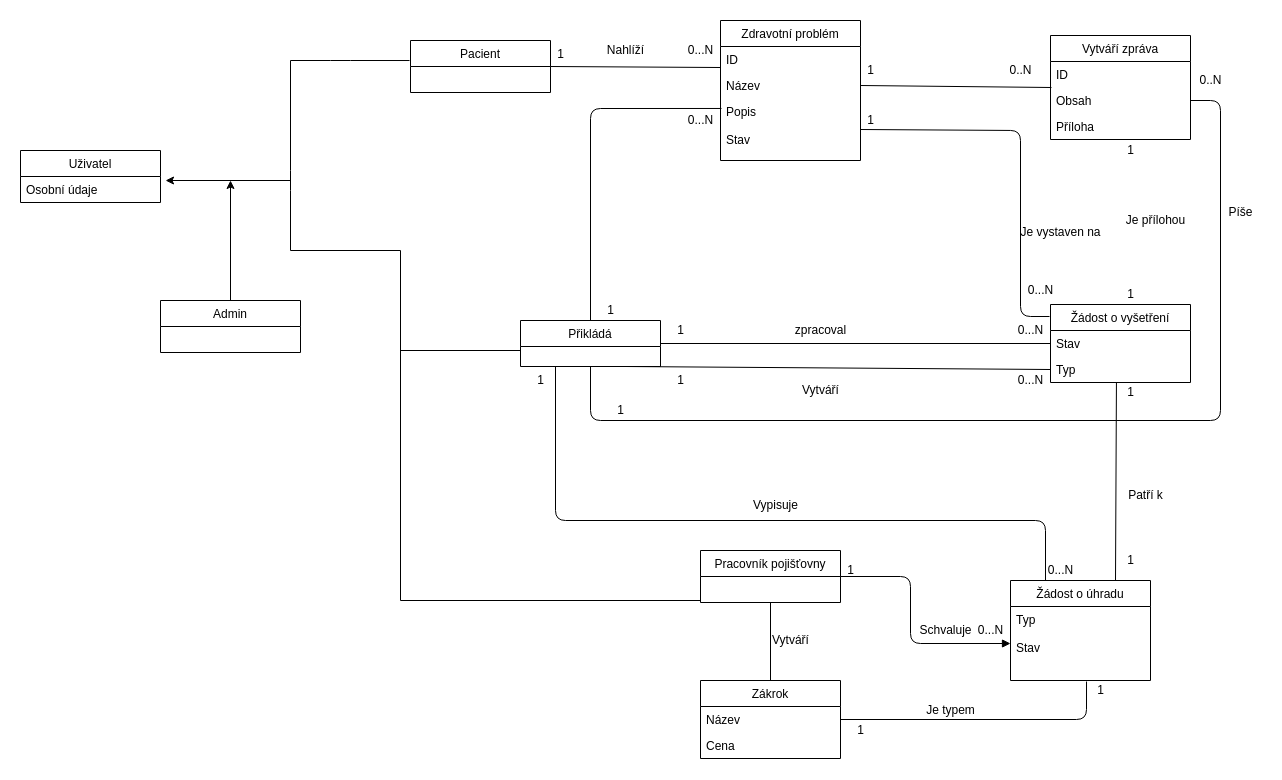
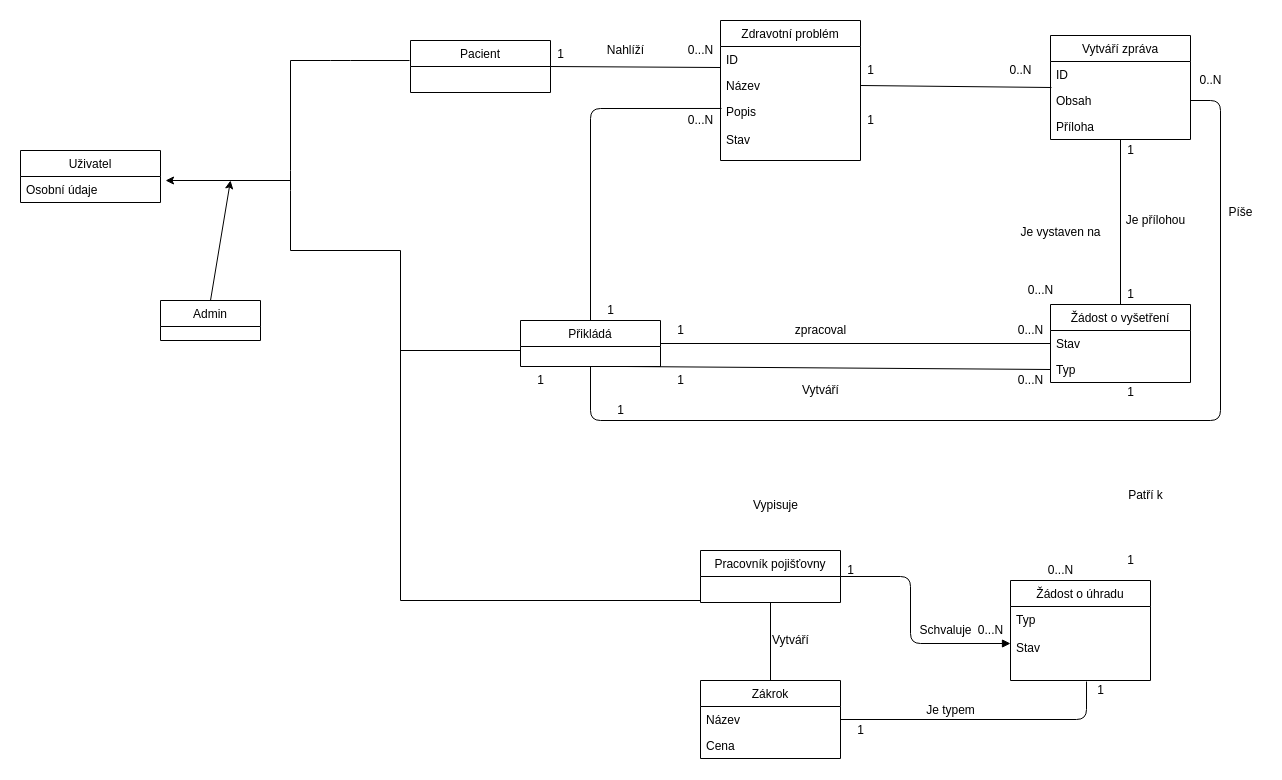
edge "Popis Stav" -- "Žádost o vyšetření": removed
edge "Příloha" -- "Žádost o vyšetření": added
node "Admin": size 140x52 -> 100x40
edge "Typ" -- "Žádost o úhradu": removed
edge "Přikládá" -- "Žádost o úhradu": removed
